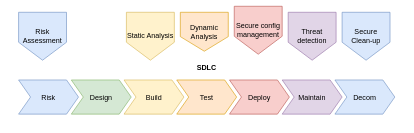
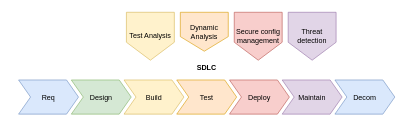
node "Secure config management": moved (258, 30) -> (258, 36)
node "Risk Assessment": removed
node "Static Analysis": label "Static Analysis" -> "Test Analysis"
node "Secure Clean-up": removed
node "Risk": label "Risk" -> "Req"
